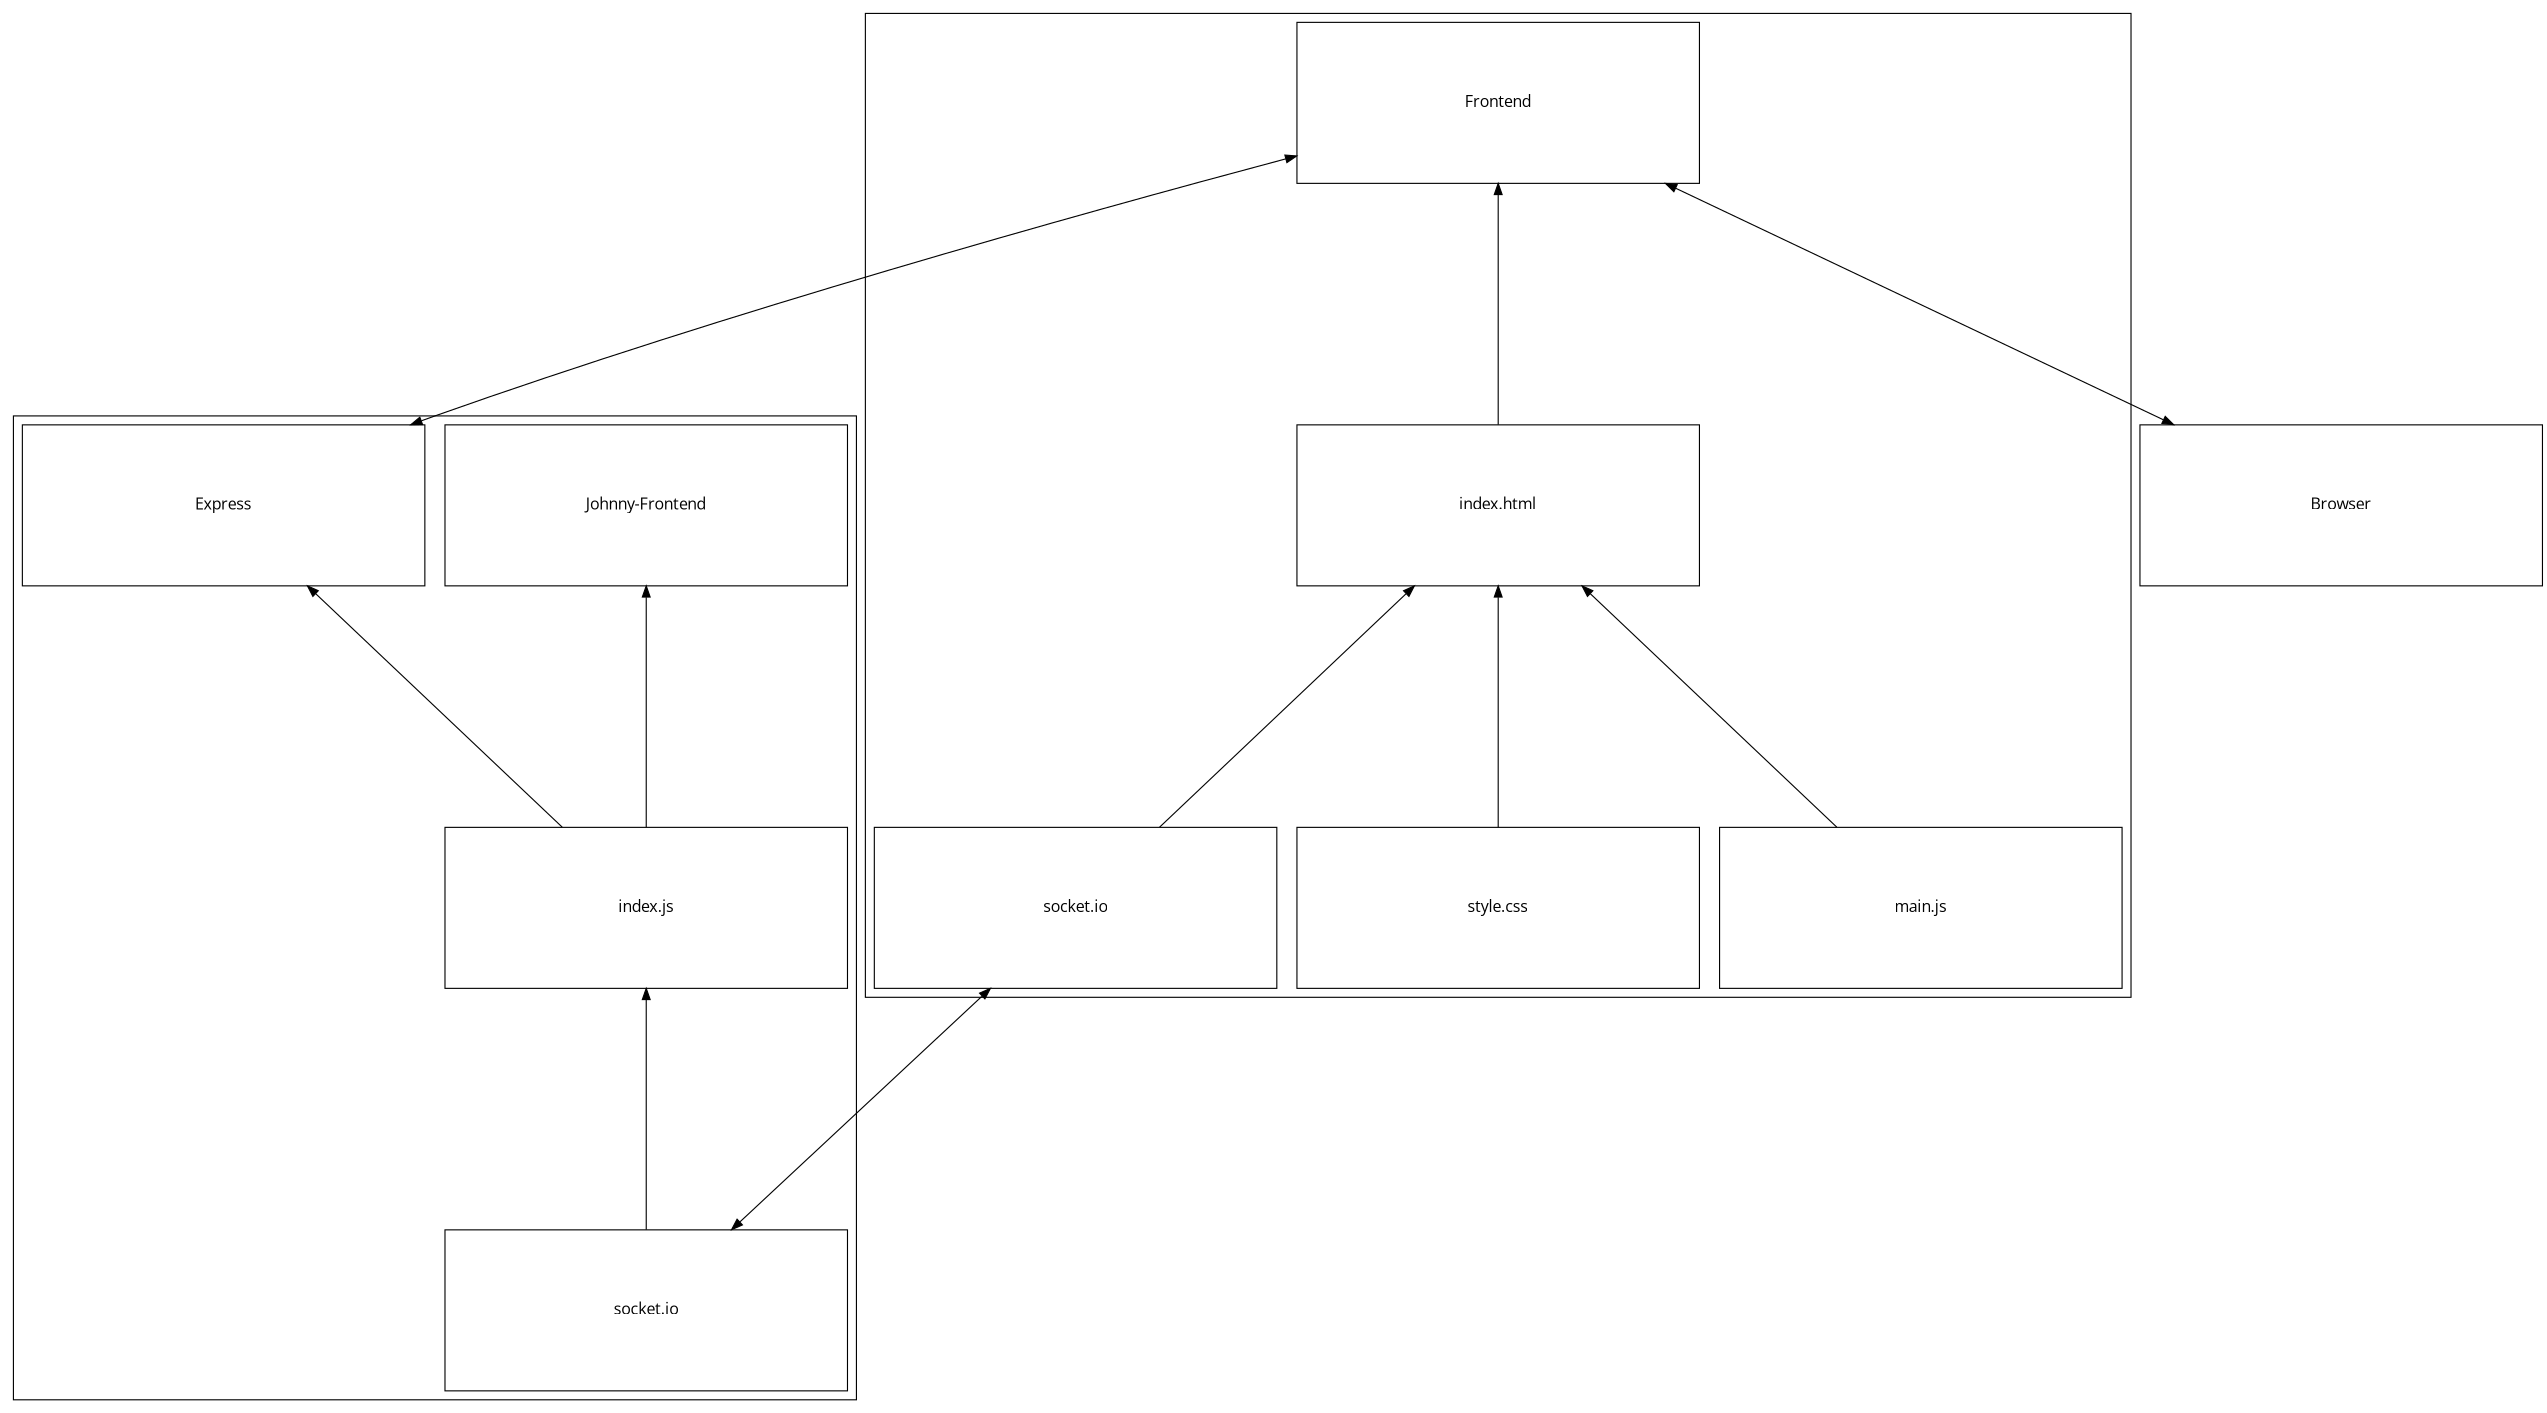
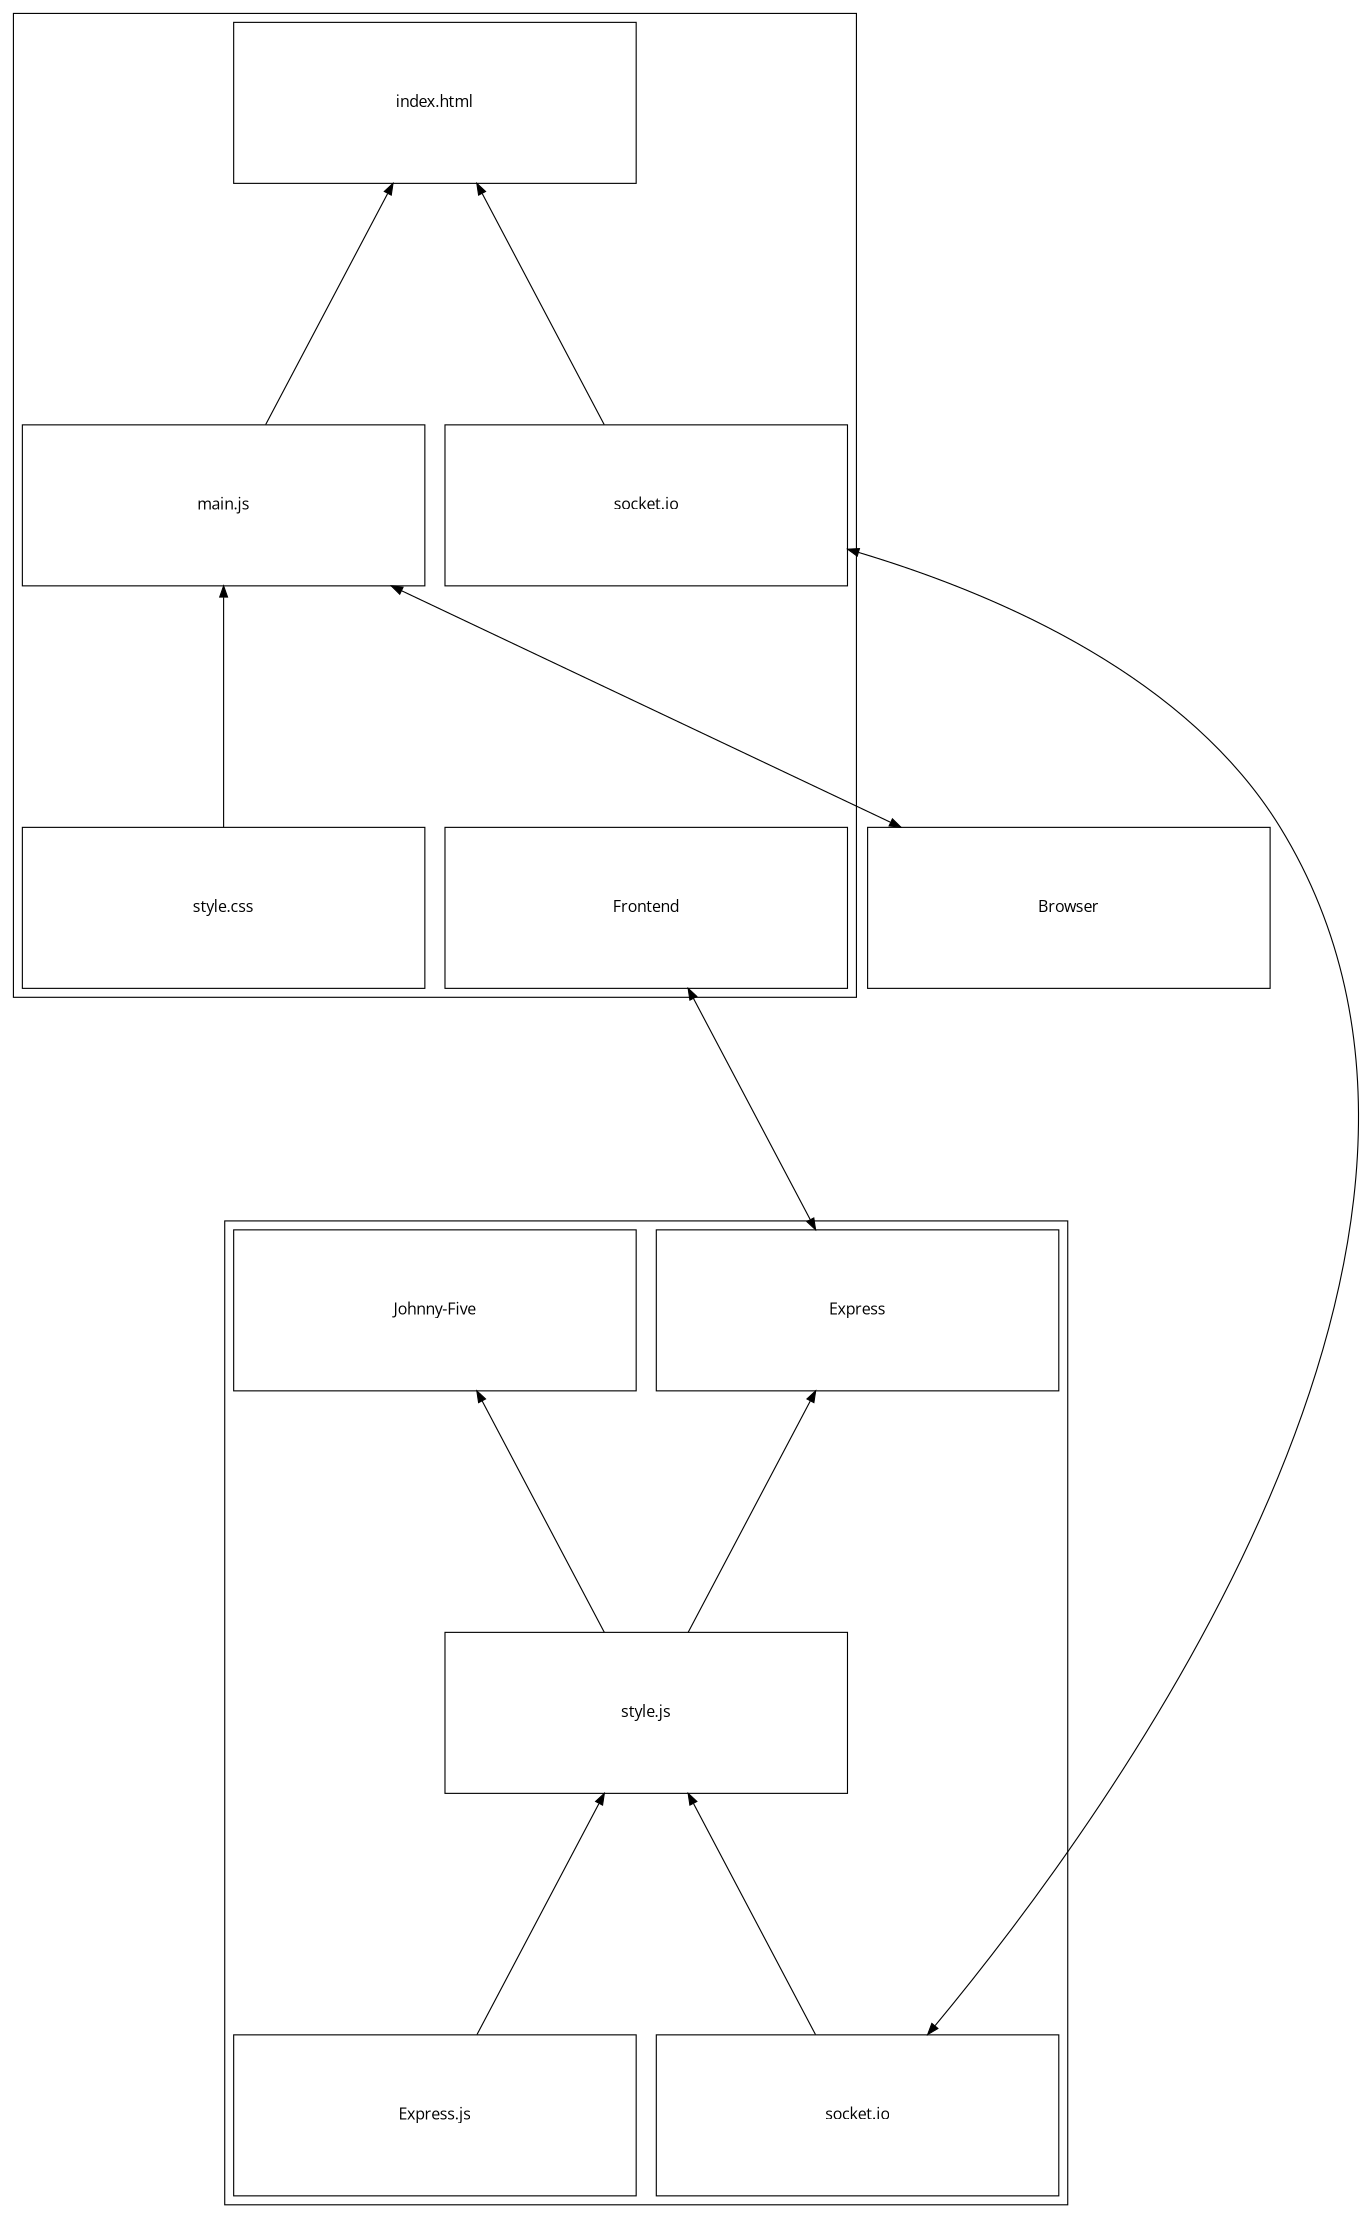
edge "Frontend" -- "Browser": now "main.js" -- "Browser"
edge "index.html" -> "Frontend": removed
node "Johnny-Frontend": label "Johnny-Frontend" -> "Johnny-Five"
edge "style.css" -> "index.html": now "style.css" -> "main.js"
node "index.js": label "index.js" -> "style.js"
node "Express.js": added
